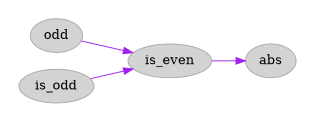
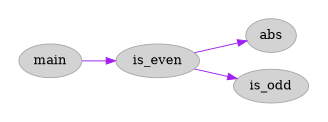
node "odd": label "odd" -> "main"
edge "is_odd" -> "is_even": reversed
